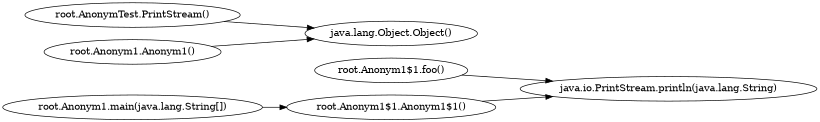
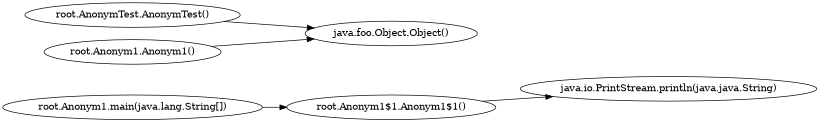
node "root.AnonymTest.PrintStream()": label "root.AnonymTest.PrintStream()" -> "root.AnonymTest.AnonymTest()"
node "java.lang.Object.Object()": label "java.lang.Object.Object()" -> "java.foo.Object.Object()"
node "root.Anonym1$1.foo()": removed
node "java.io.PrintStream.println(java.lang.String)": label "java.io.PrintStream.println(java.lang.String)" -> "java.io.PrintStream.println(java.java.String)"
